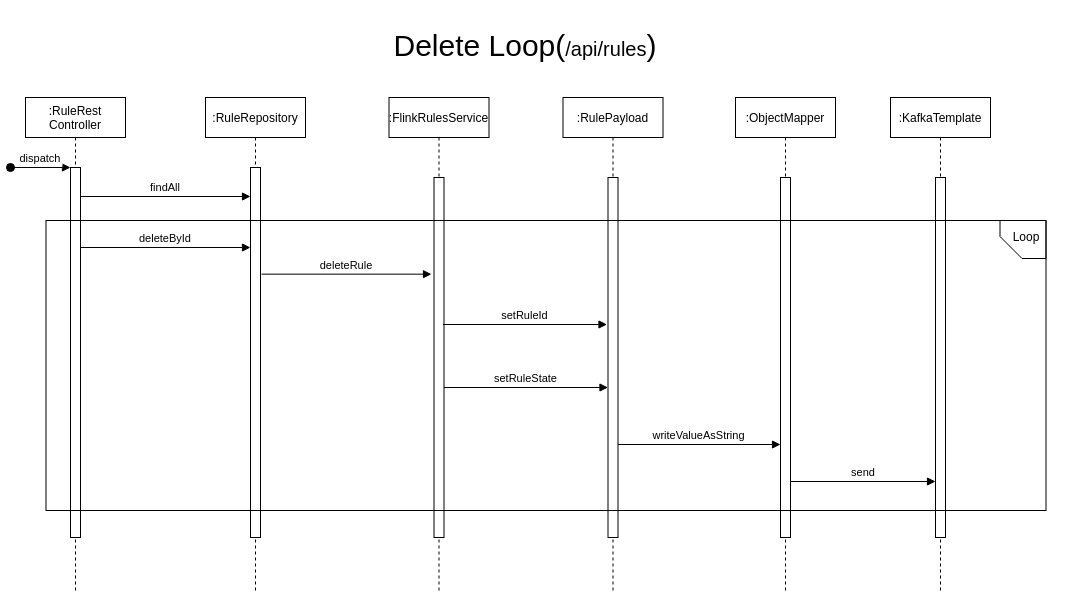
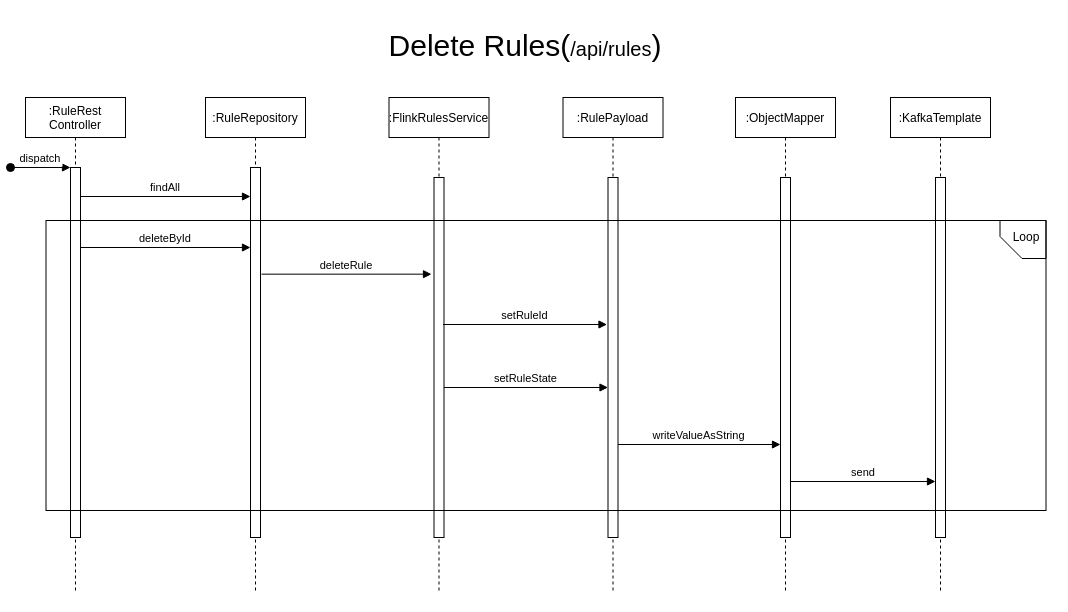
node "Delete Loop(/api/rules)": label "Delete Loop(/api/rules)" -> "Delete Rules(/api/rules)"
